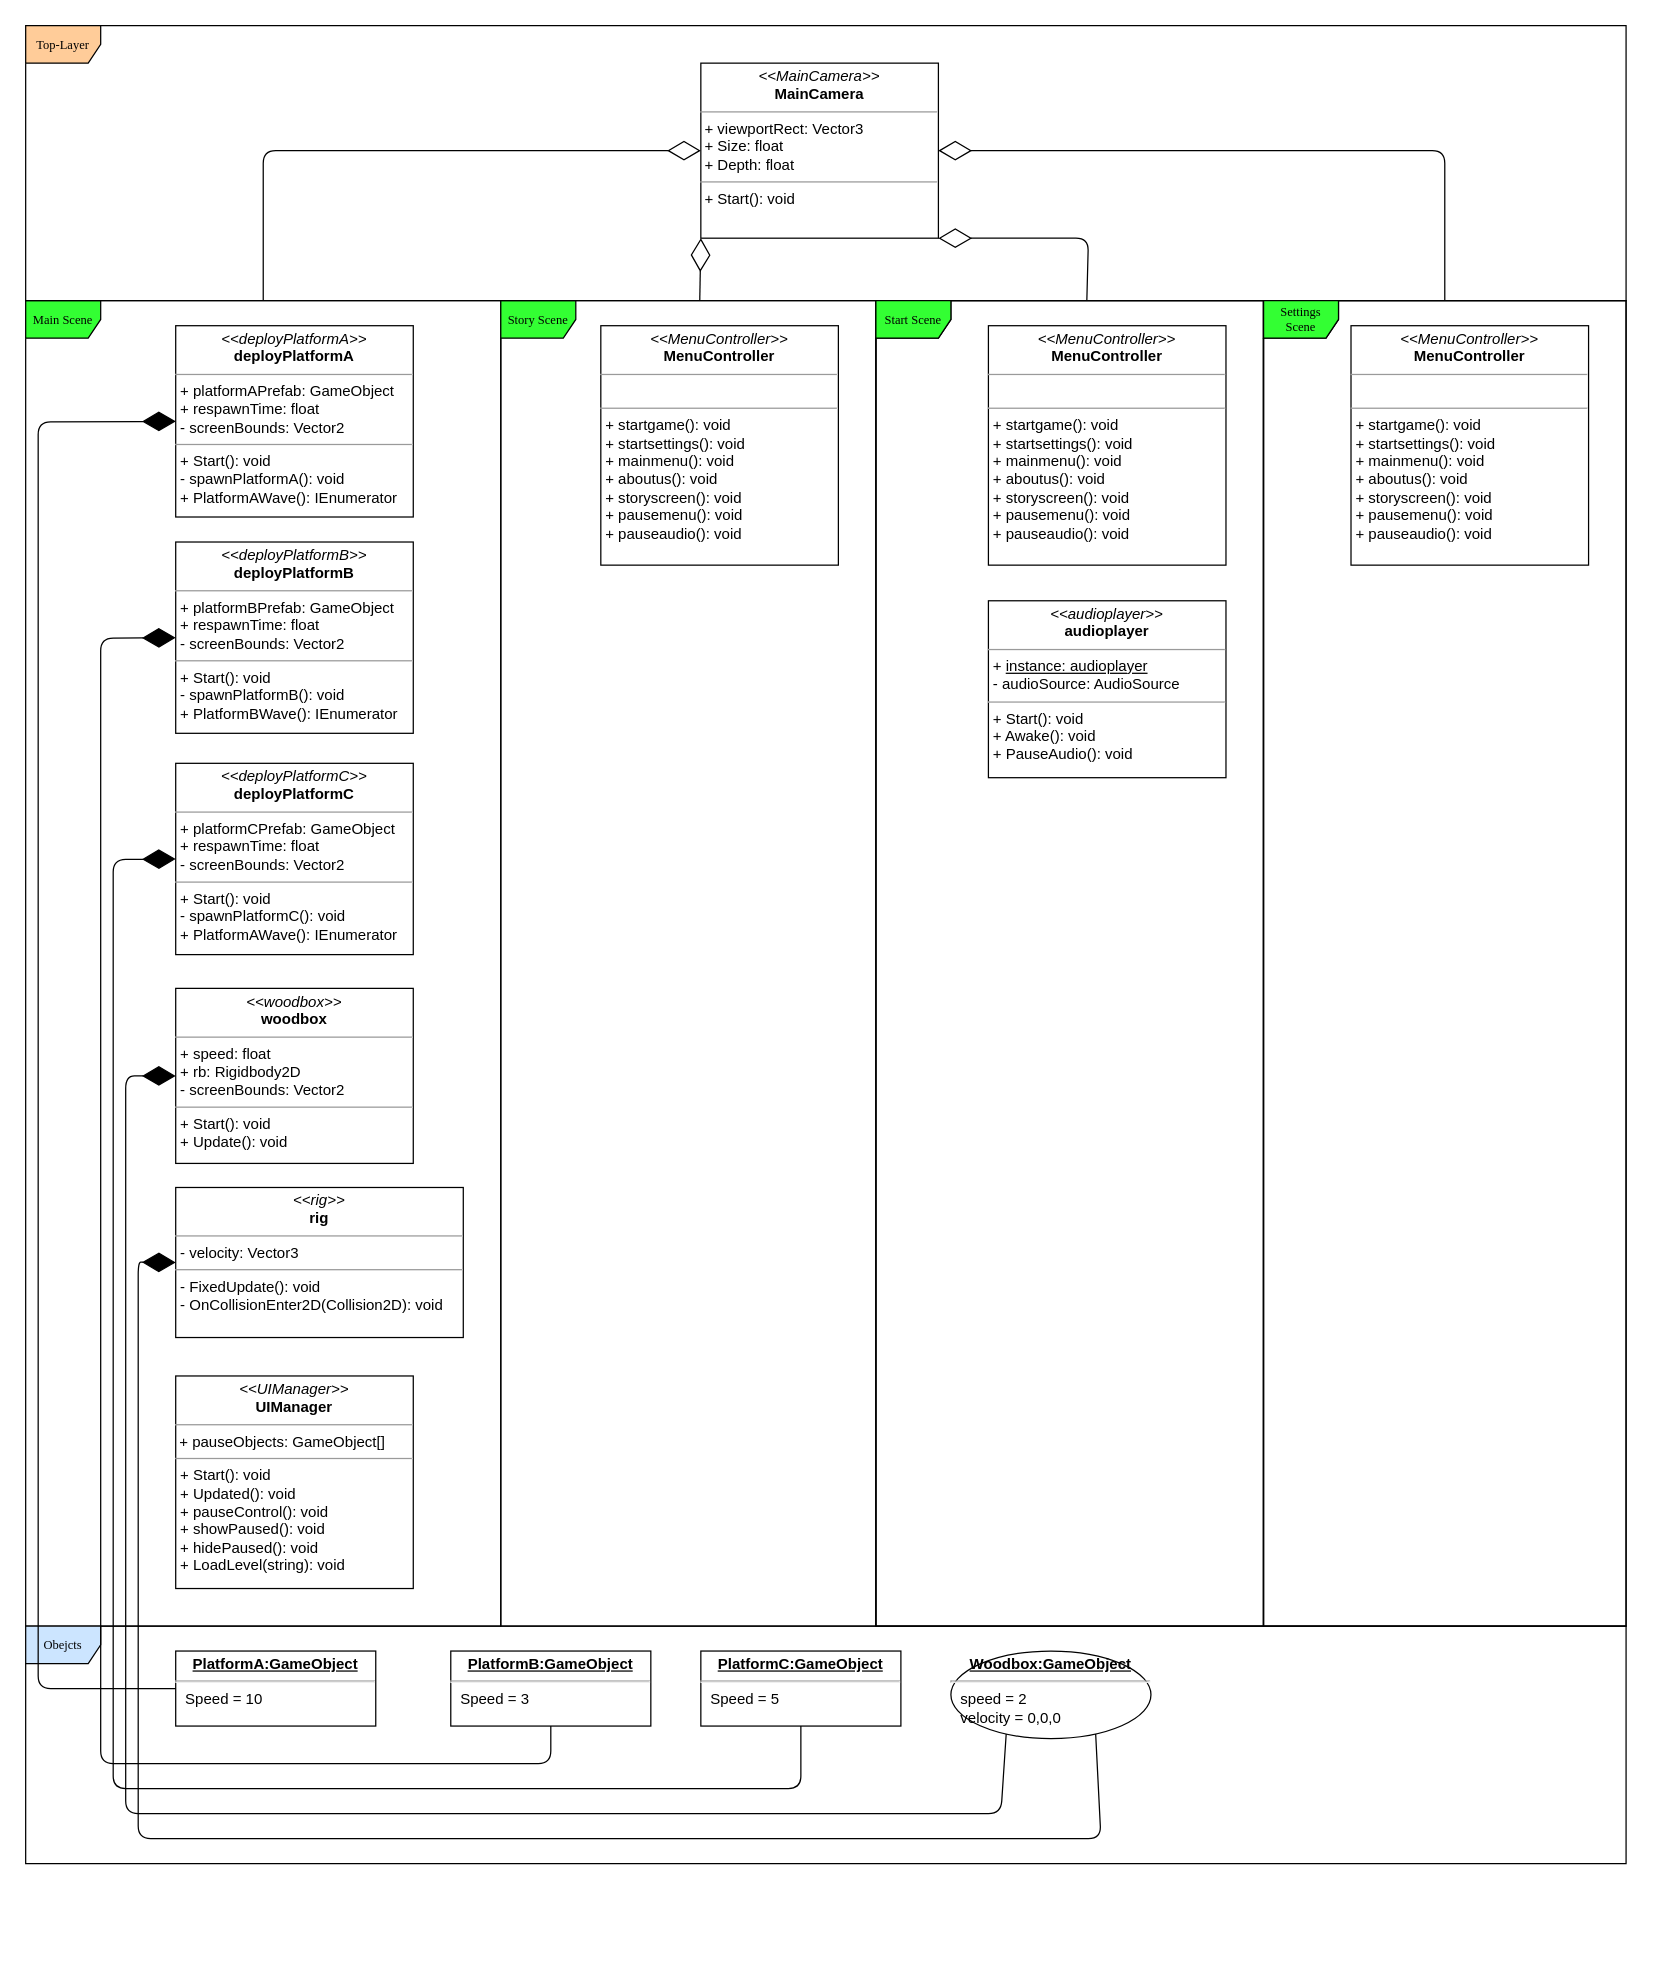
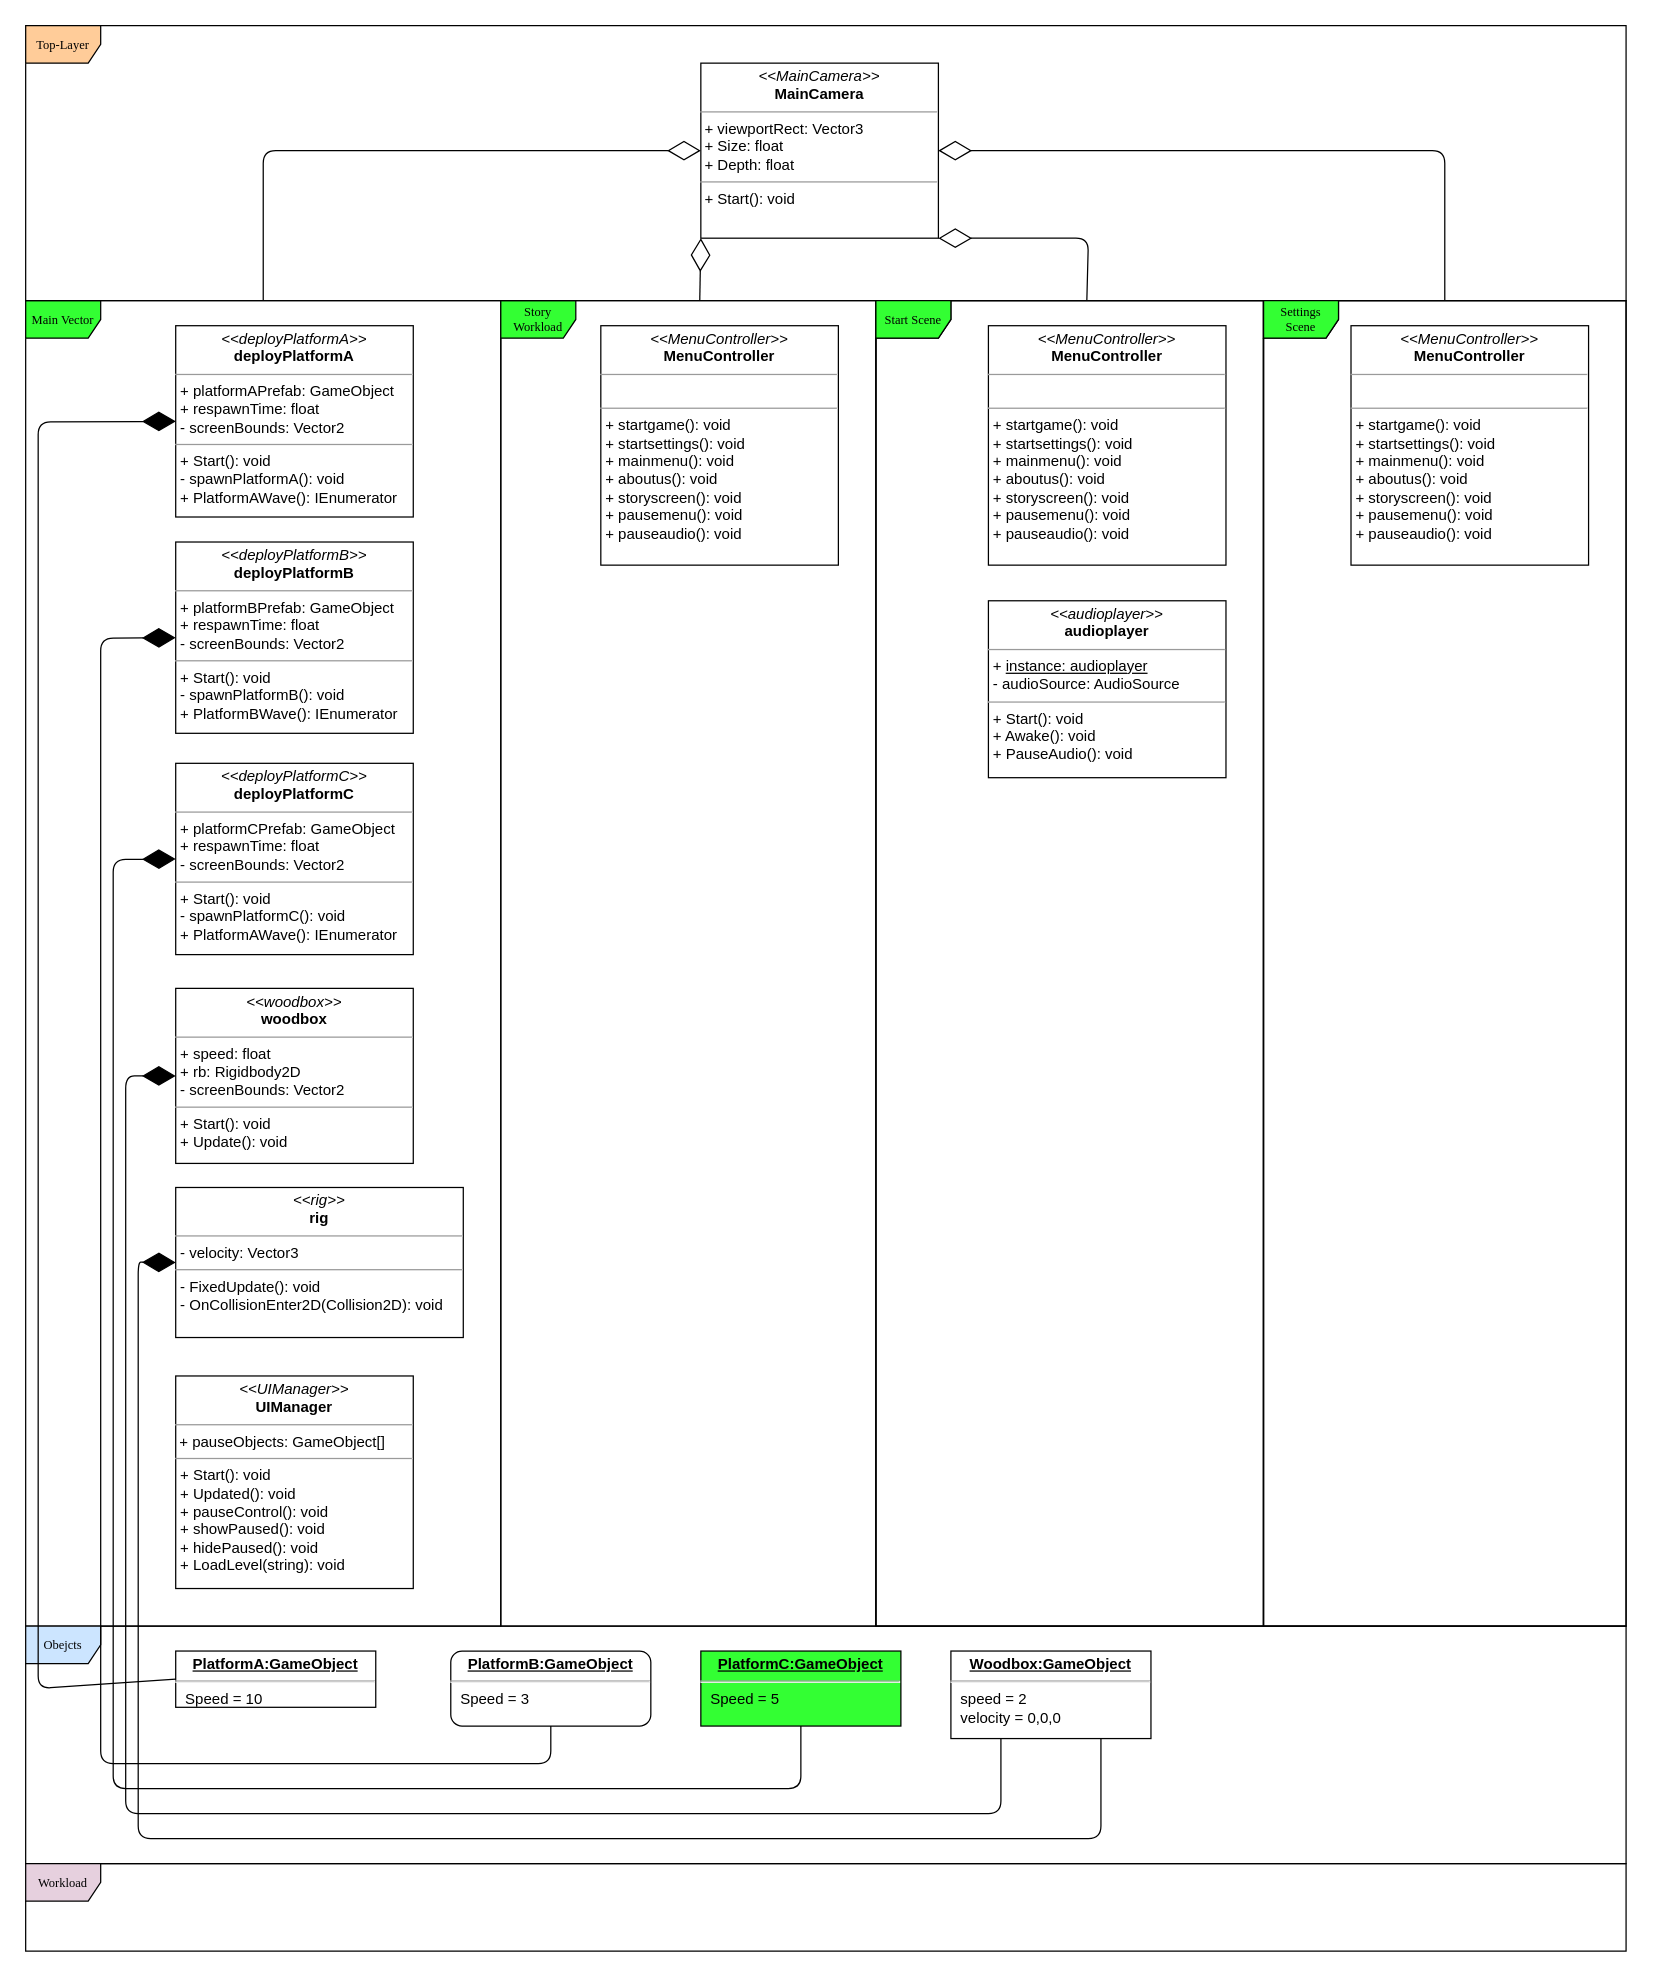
node "Main Scene": label "Main Scene" -> "Main Vector"
node "Story Scene": label "Story Scene" -> "Story Workload"
node "PlatformA:GameObject Speed = 10": size 200x75 -> 200x56
node "PlatformB:GameObject Speed = 3": shape rectangle -> rounded rectangle
node "PlatformC:GameObject Speed = 5": fillcolor #ffffff -> #33ff33
node "Woodbox:GameObject speed = 2 velocity = 0,0,0": shape ellipse -> rectangle
node "Workload": added
